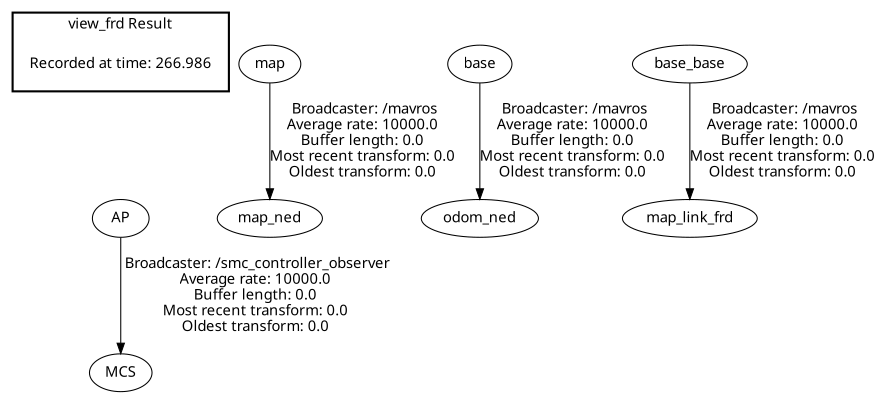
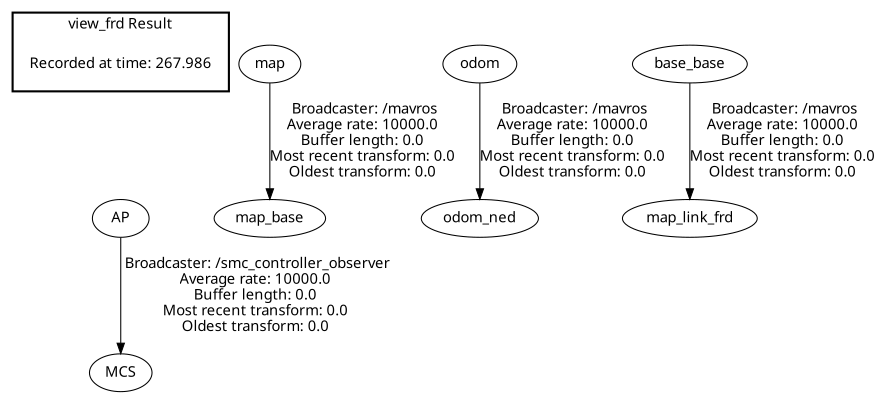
node "Recorded at time: 266.986": label "Recorded at time: 266.986" -> "Recorded at time: 267.986"
node "base": label "base" -> "odom"
node "map_ned": label "map_ned" -> "map_base"
